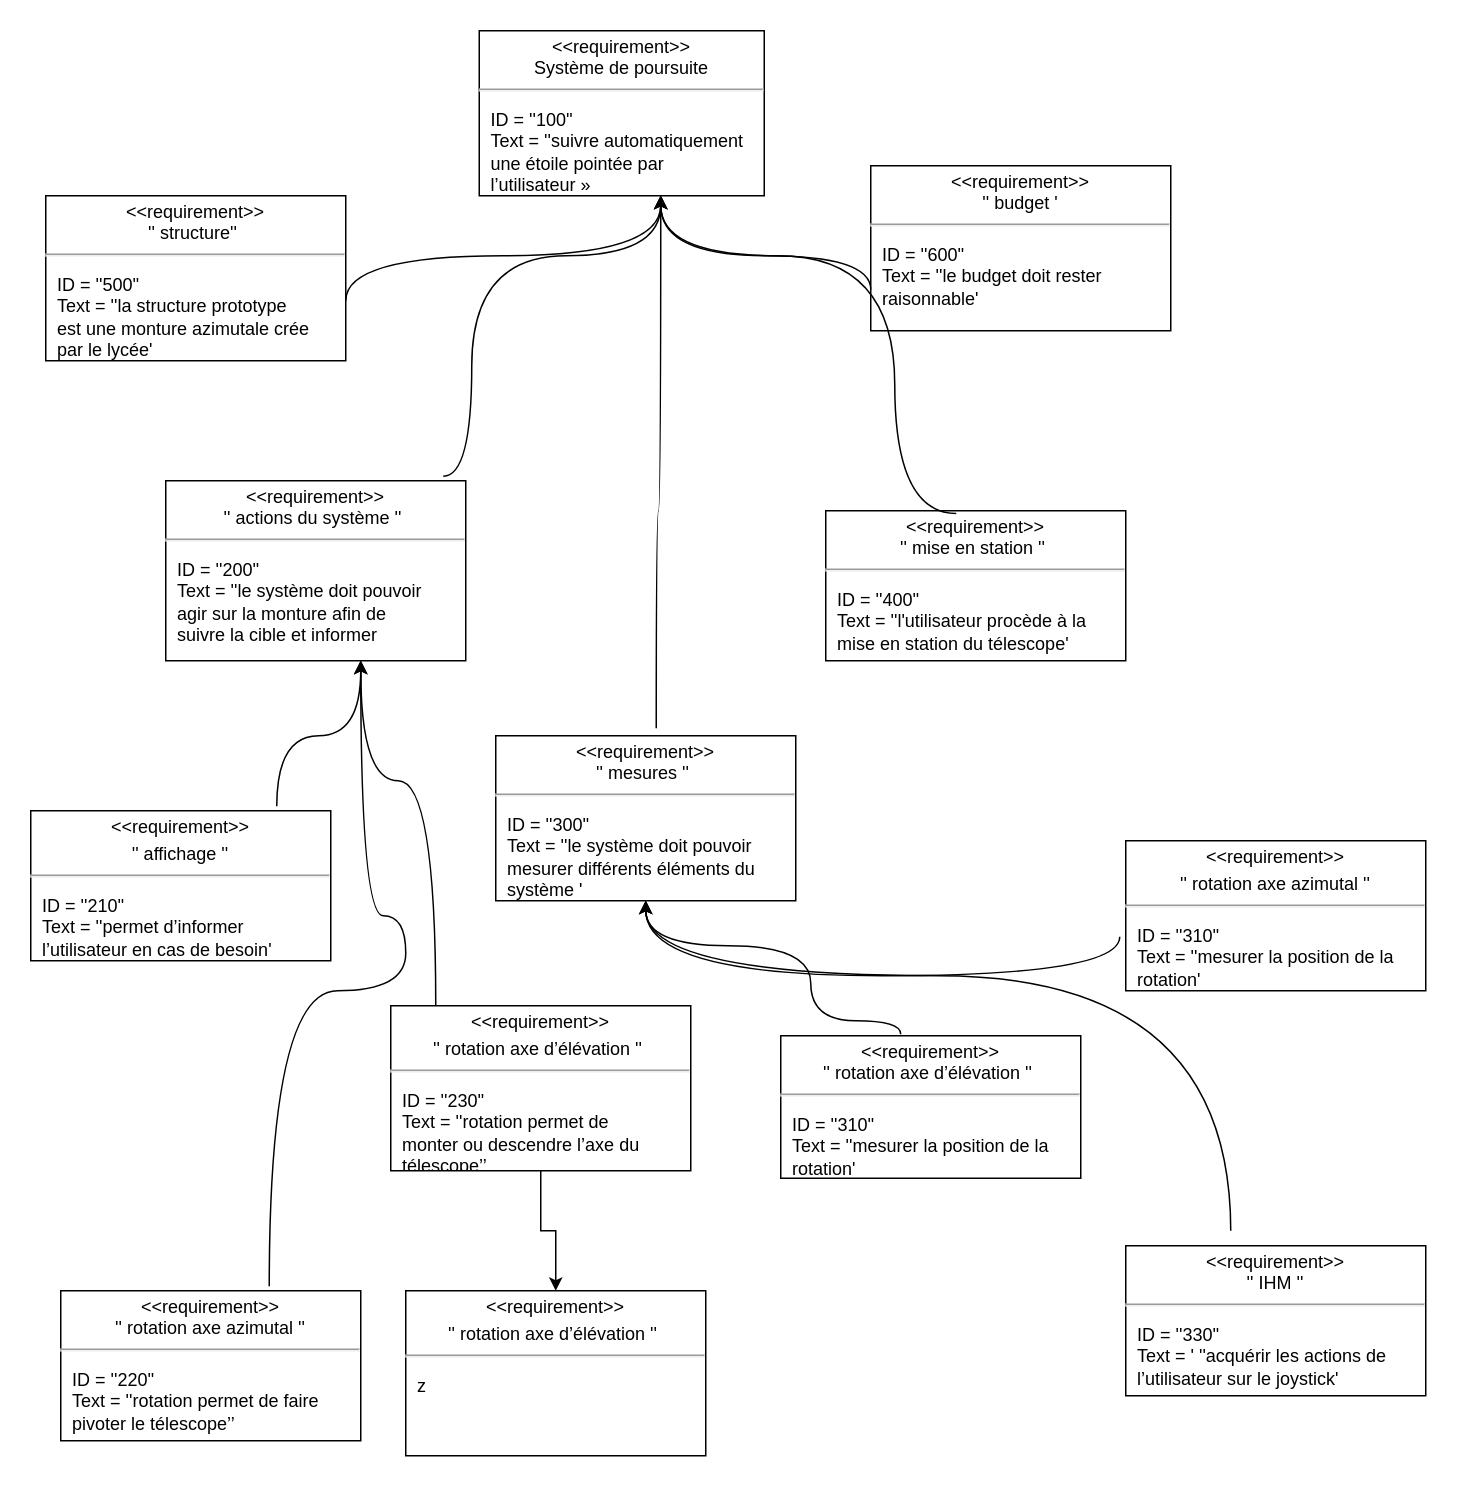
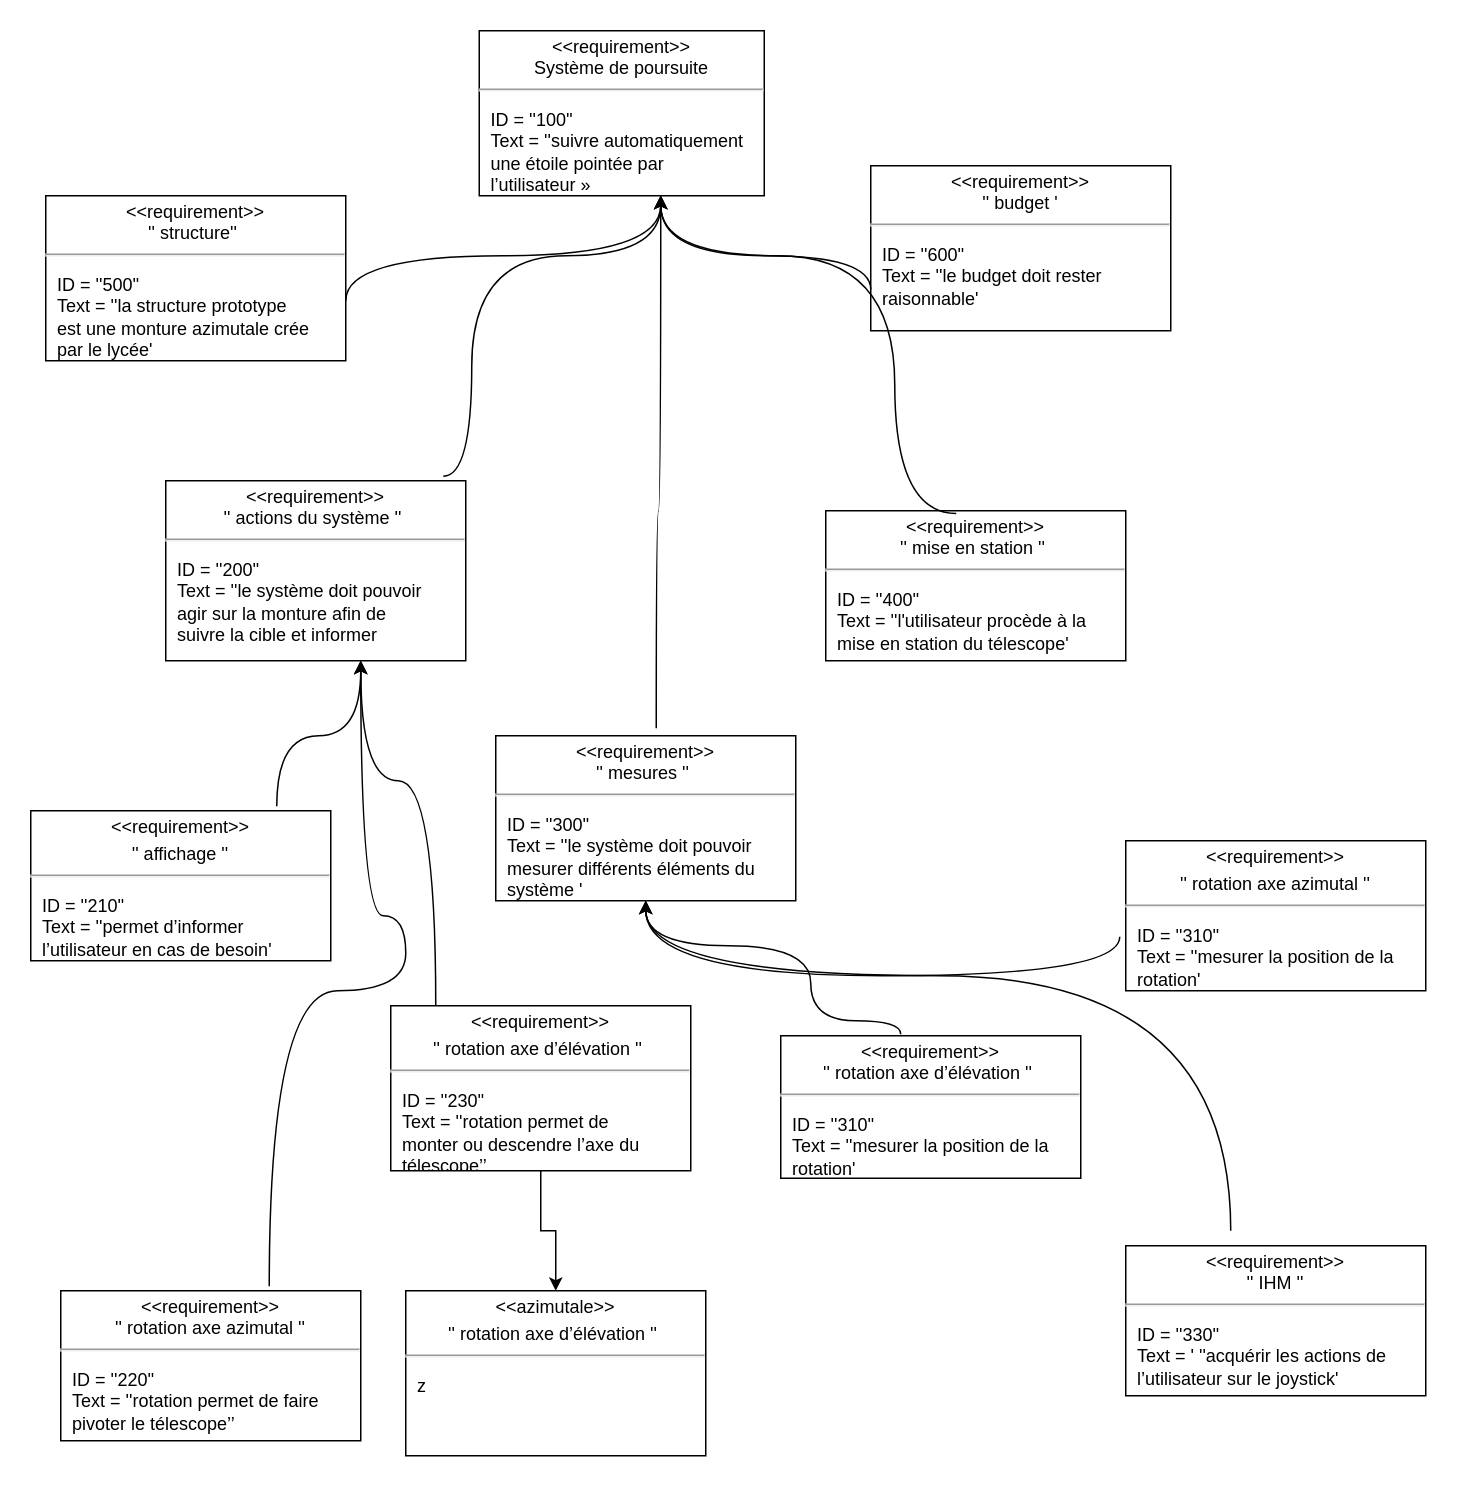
node "<<requirement>> '' rotation axe d’élévation '' z": label "<<requirement>> '' rotation axe d’élévation '' z" -> "<<azimutale>> '' rotation axe d’élévation '' z"
